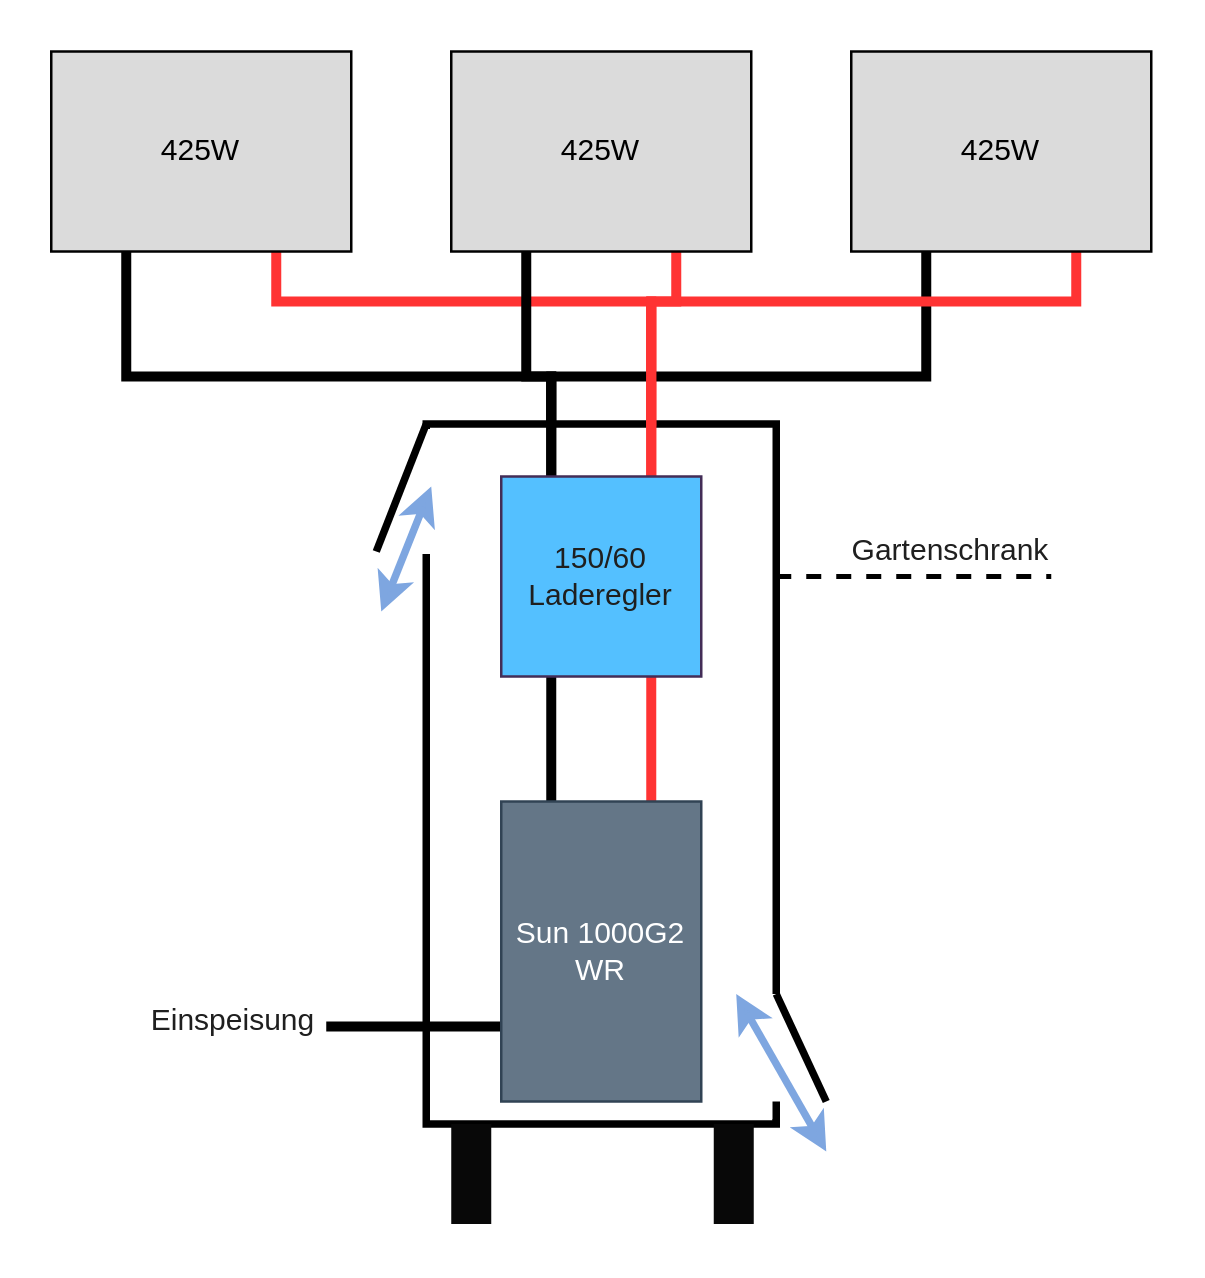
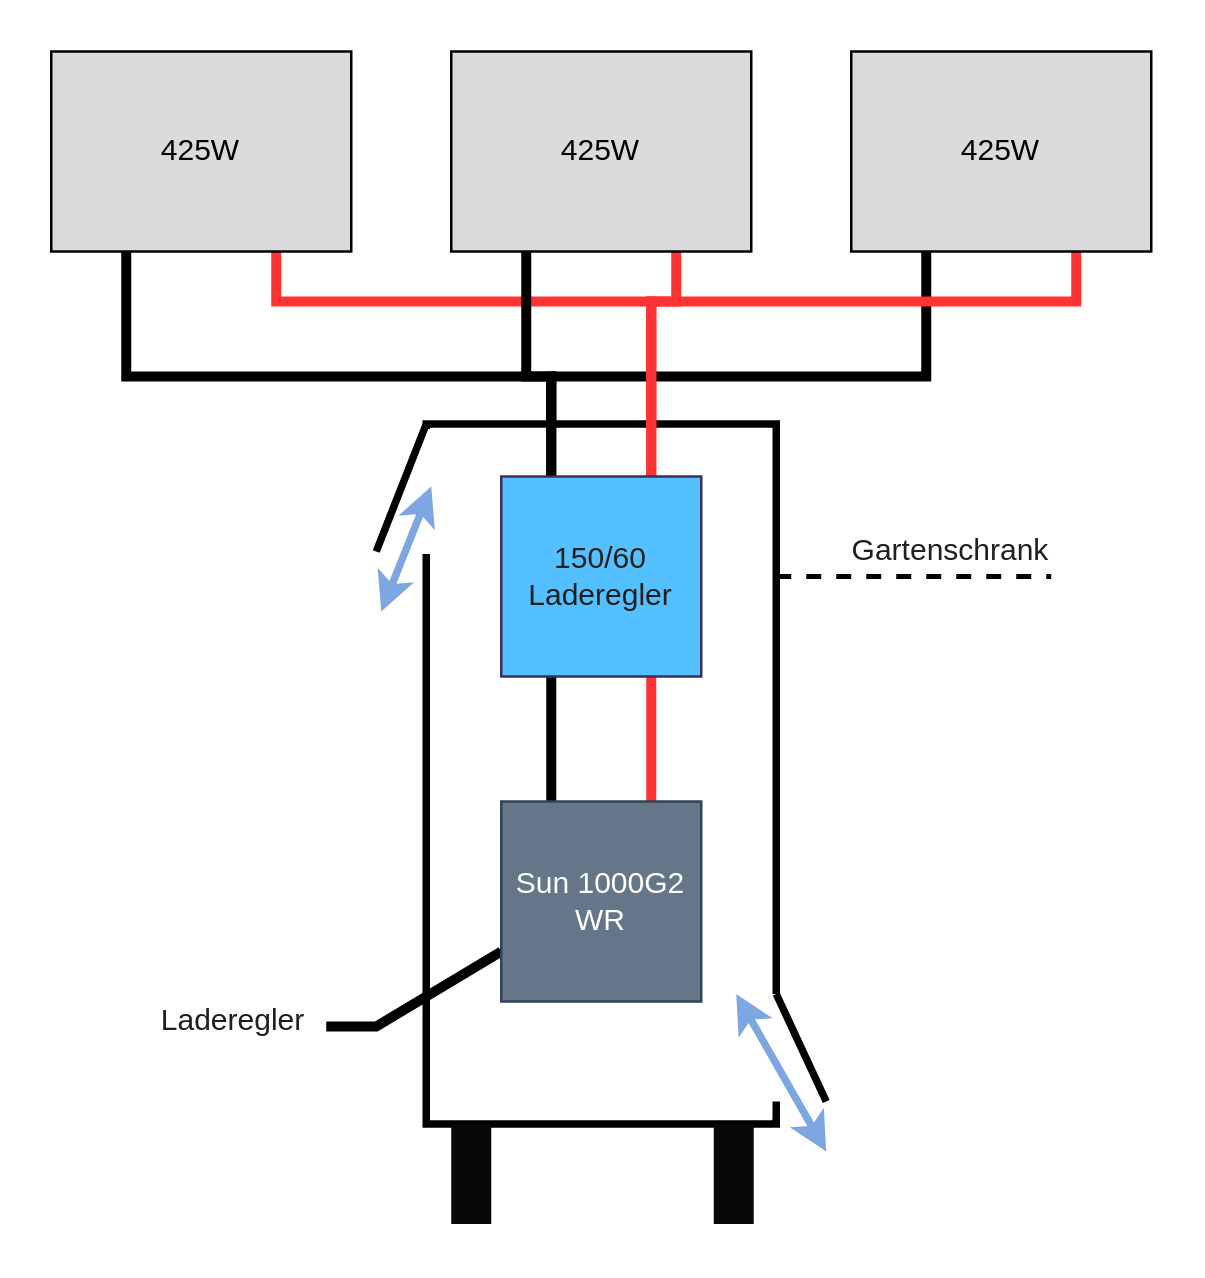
node "Sun 1000G2 WR": size 200x300 -> 200x200
node "Einspeisung": label "Einspeisung" -> "Laderegler"
